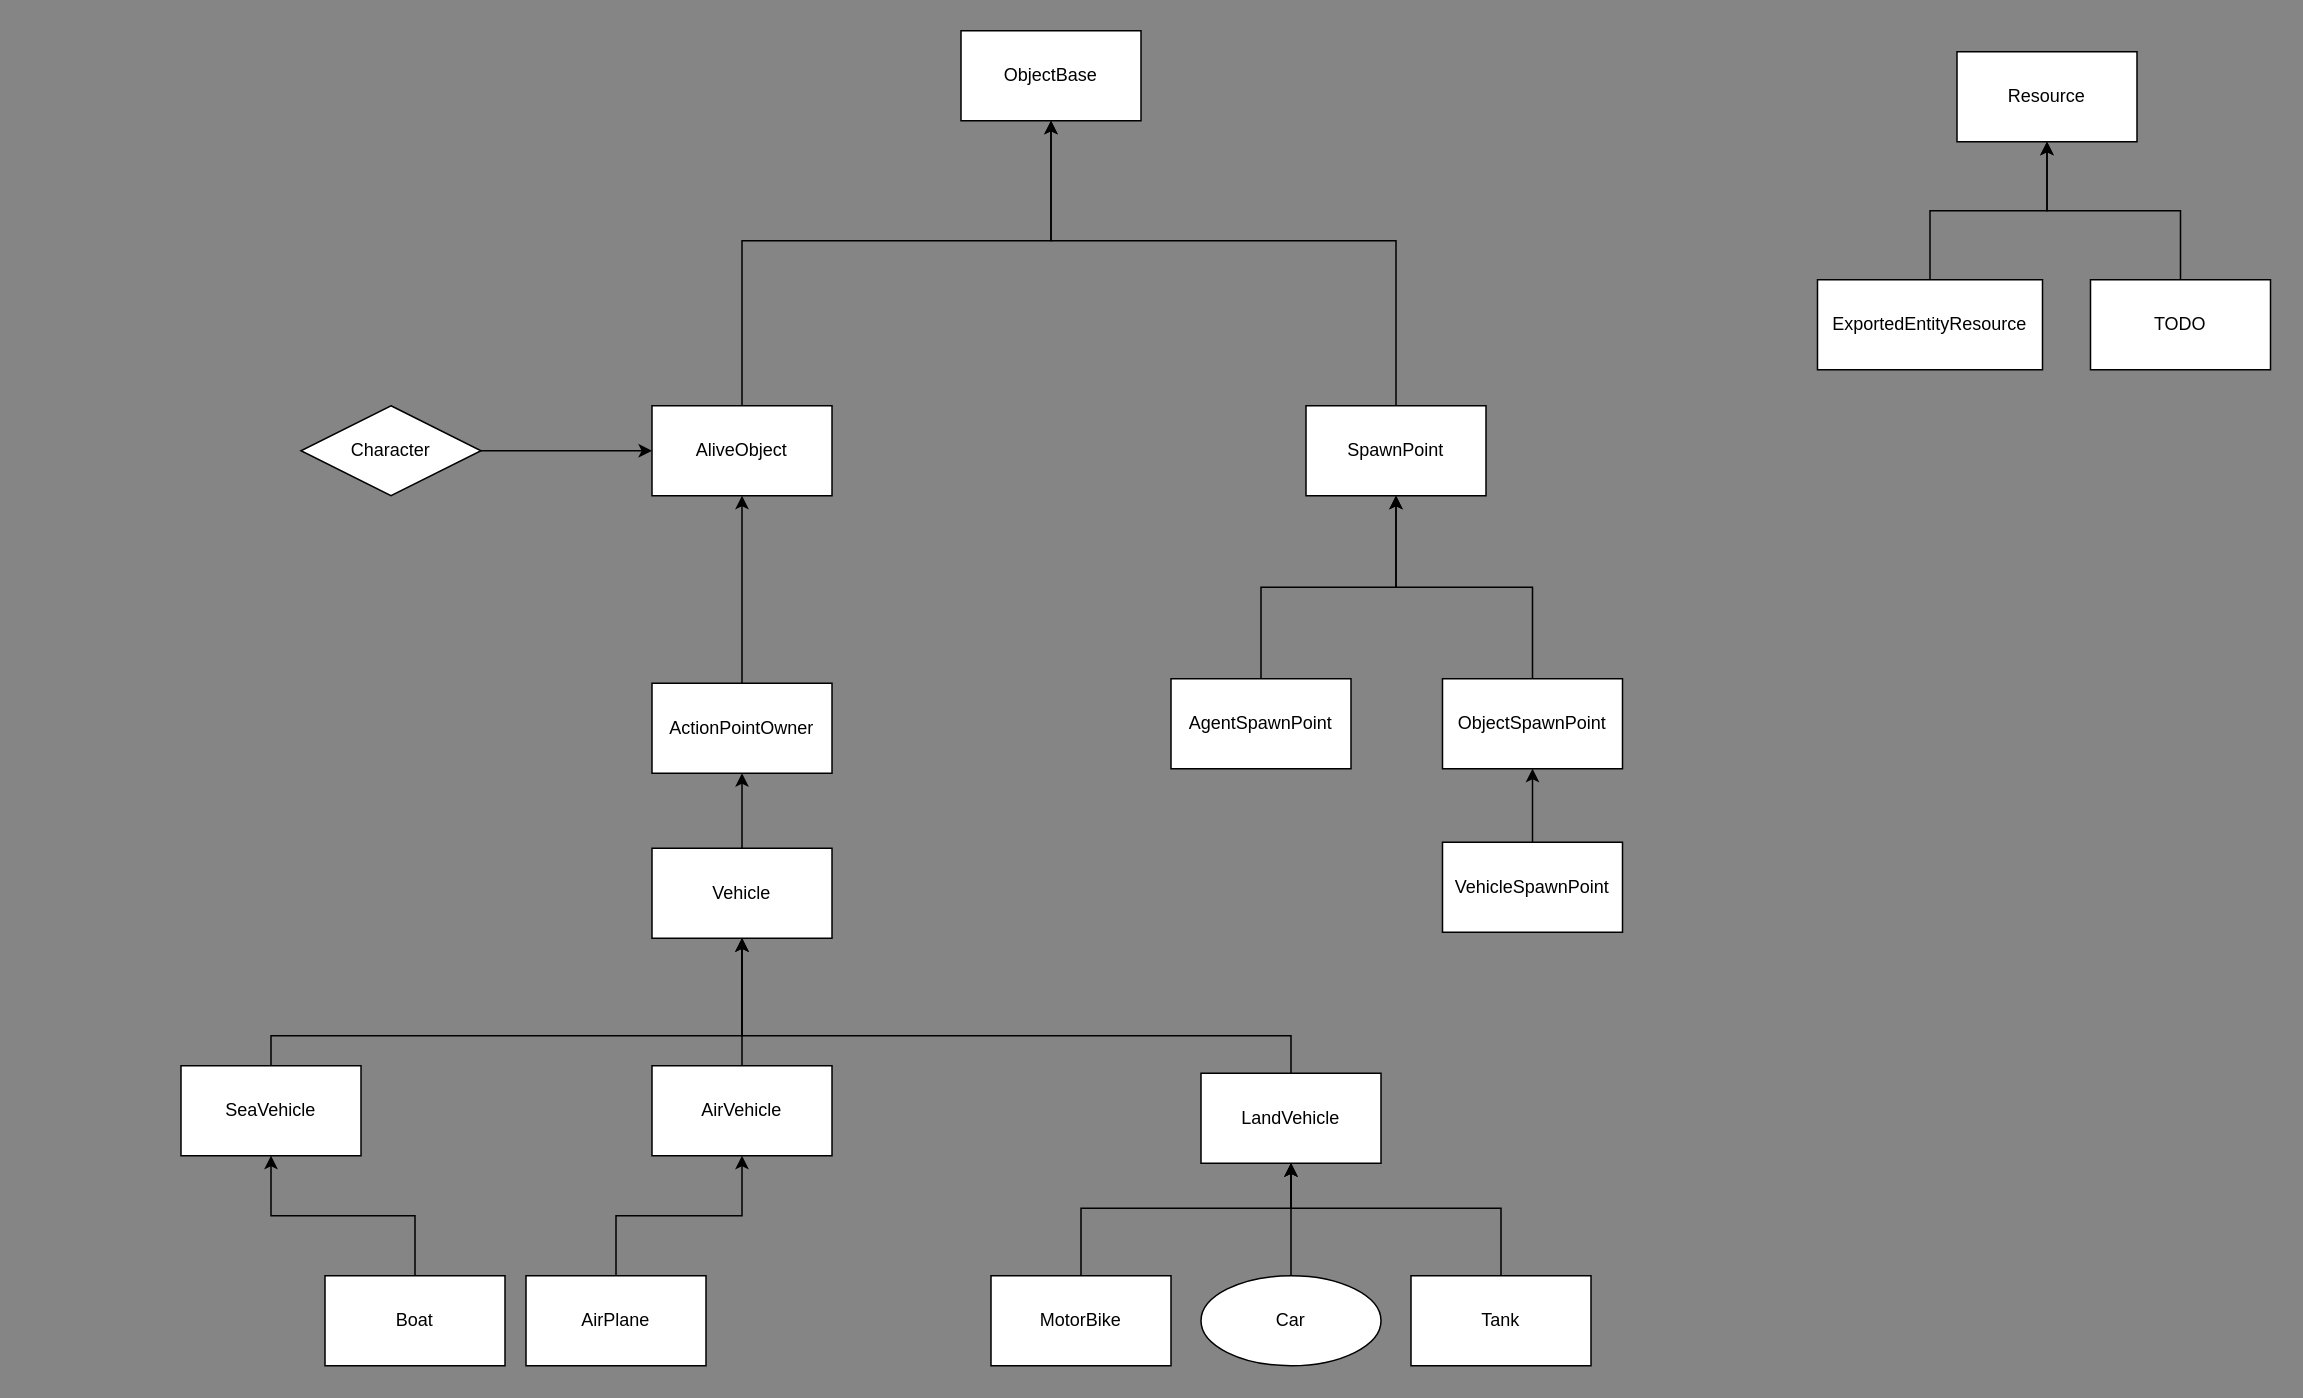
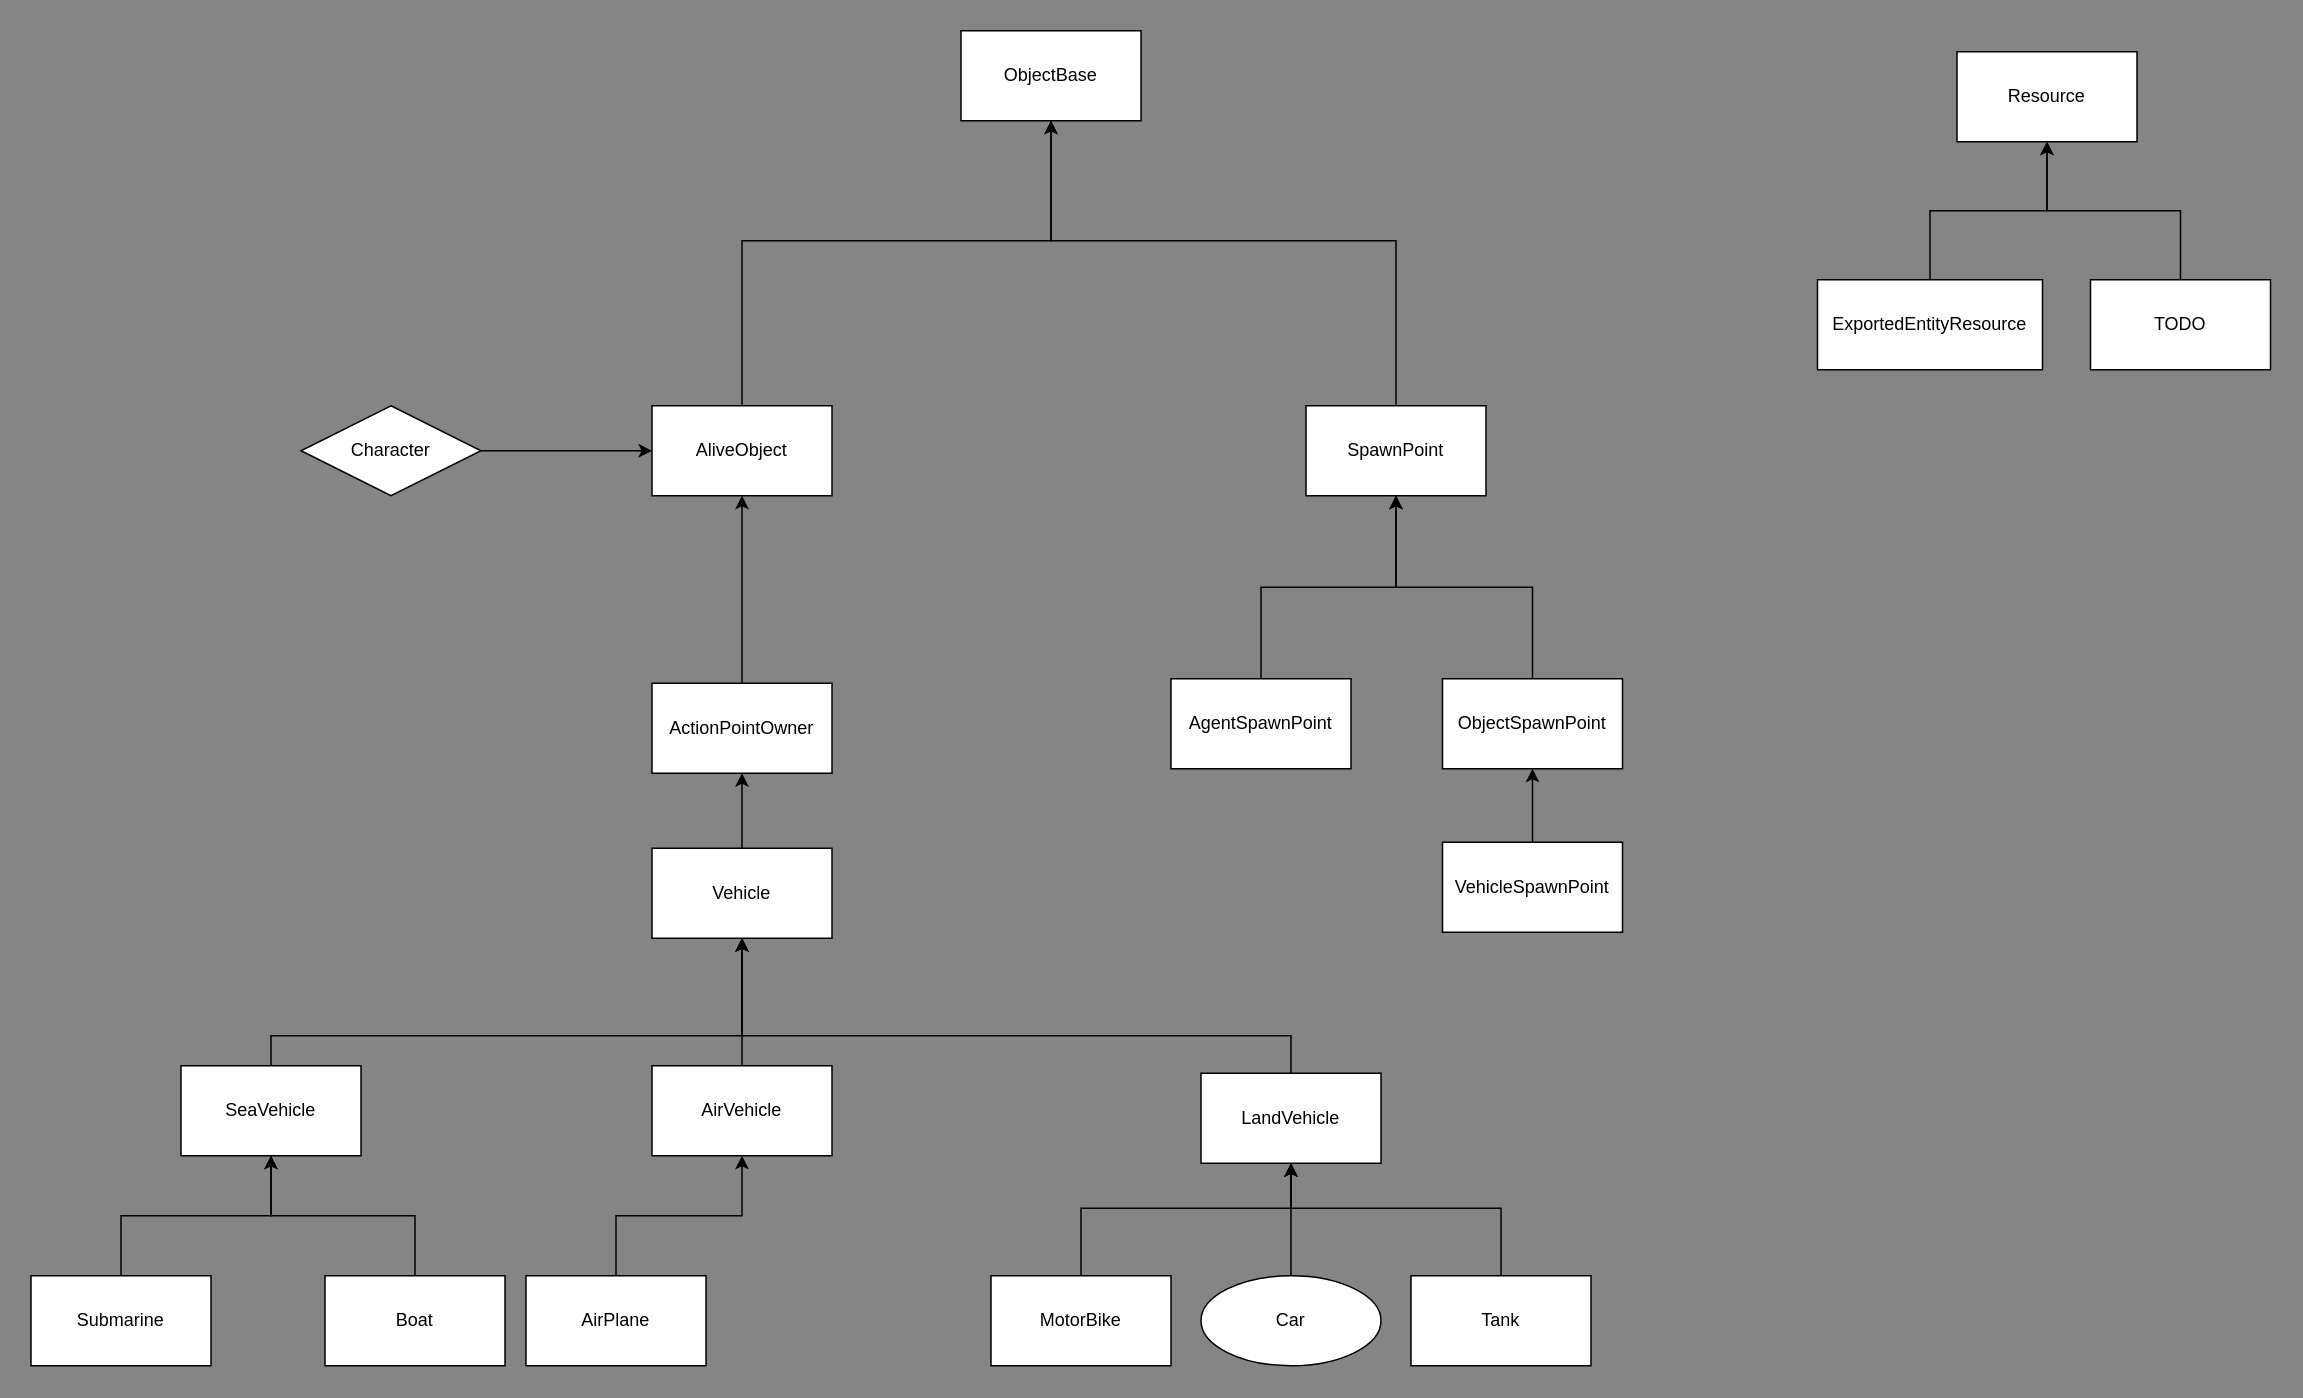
edge "Submarine" -> "SeaVehicle": added
node "Submarine": added
